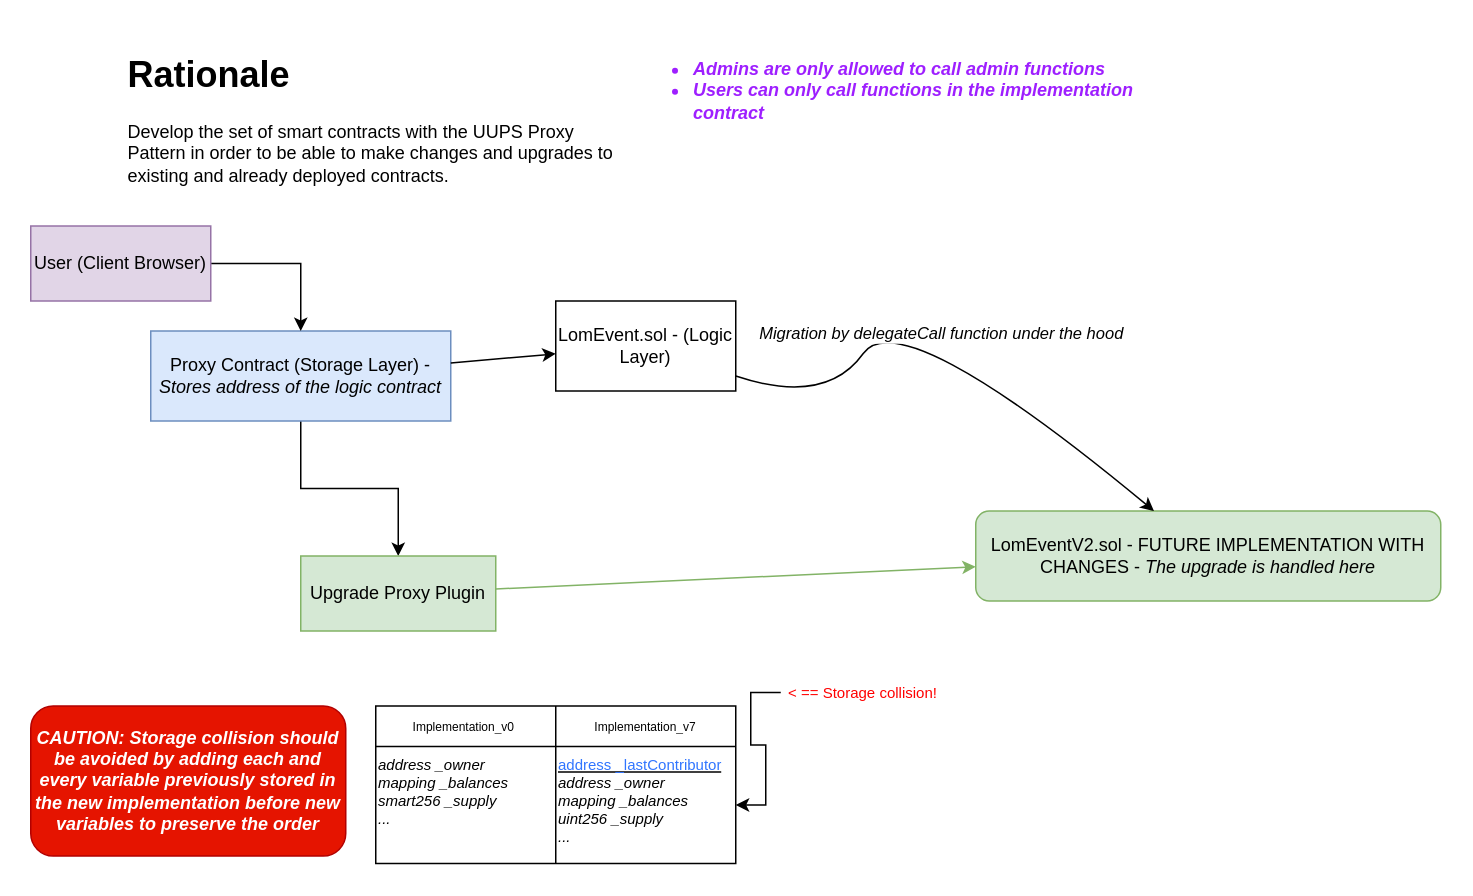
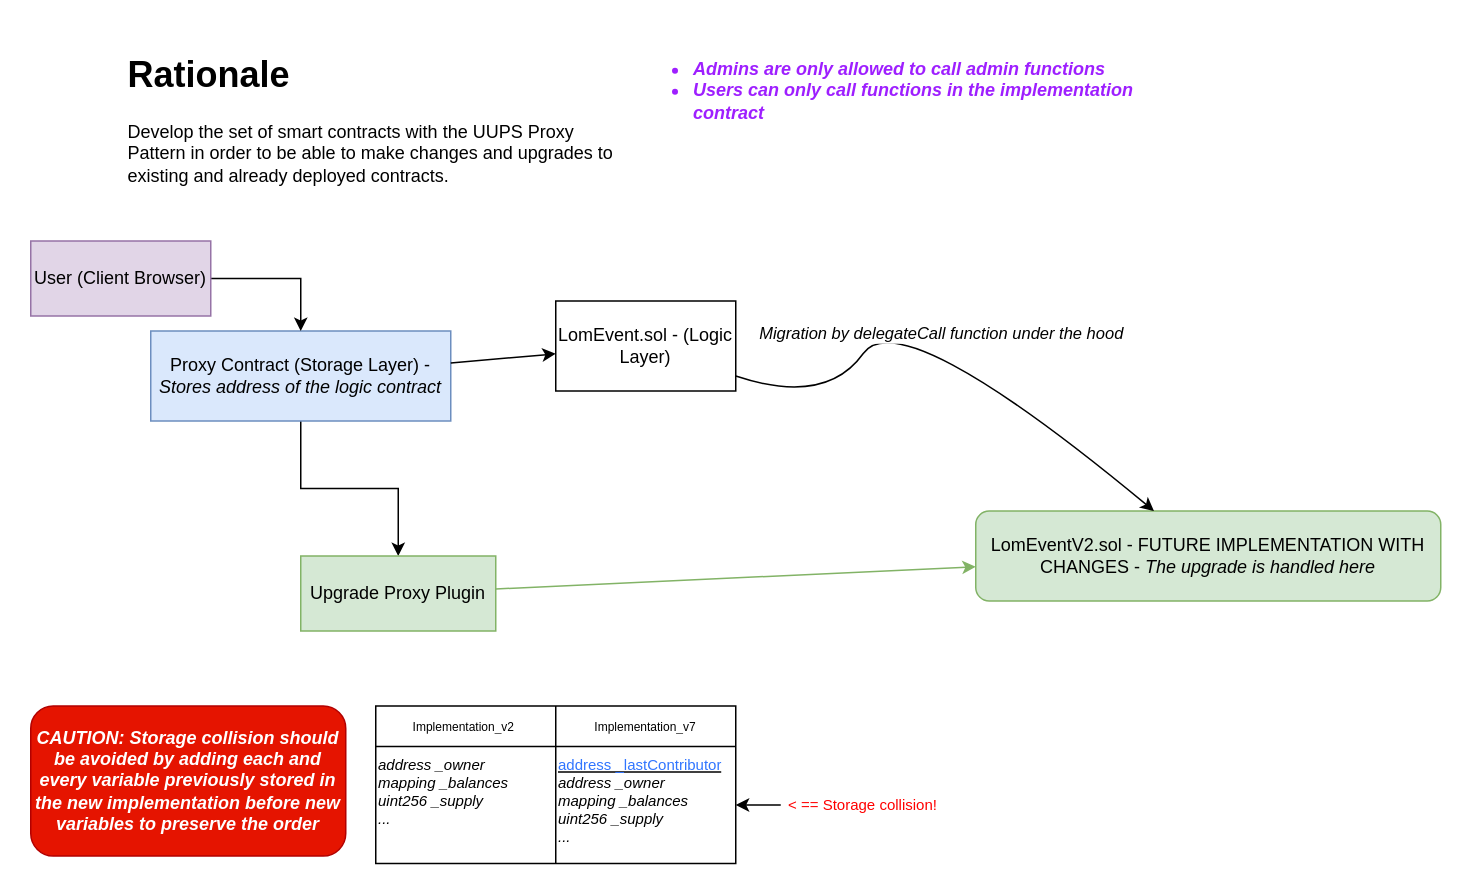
node "User (Client Browser)": moved (121, 263) -> (121, 278)
node "< == Storage collision!": moved (863, 692) -> (863, 805)
node "Implementation_v0": label "Implementation_v0" -> "Implementation_v2"
node "address _ownermapping _balancessmart256 _supply...": label "address _ownermapping _balancessmart256 _supply..." -> "address _ownermapping _balancesuint256 _supply..."
